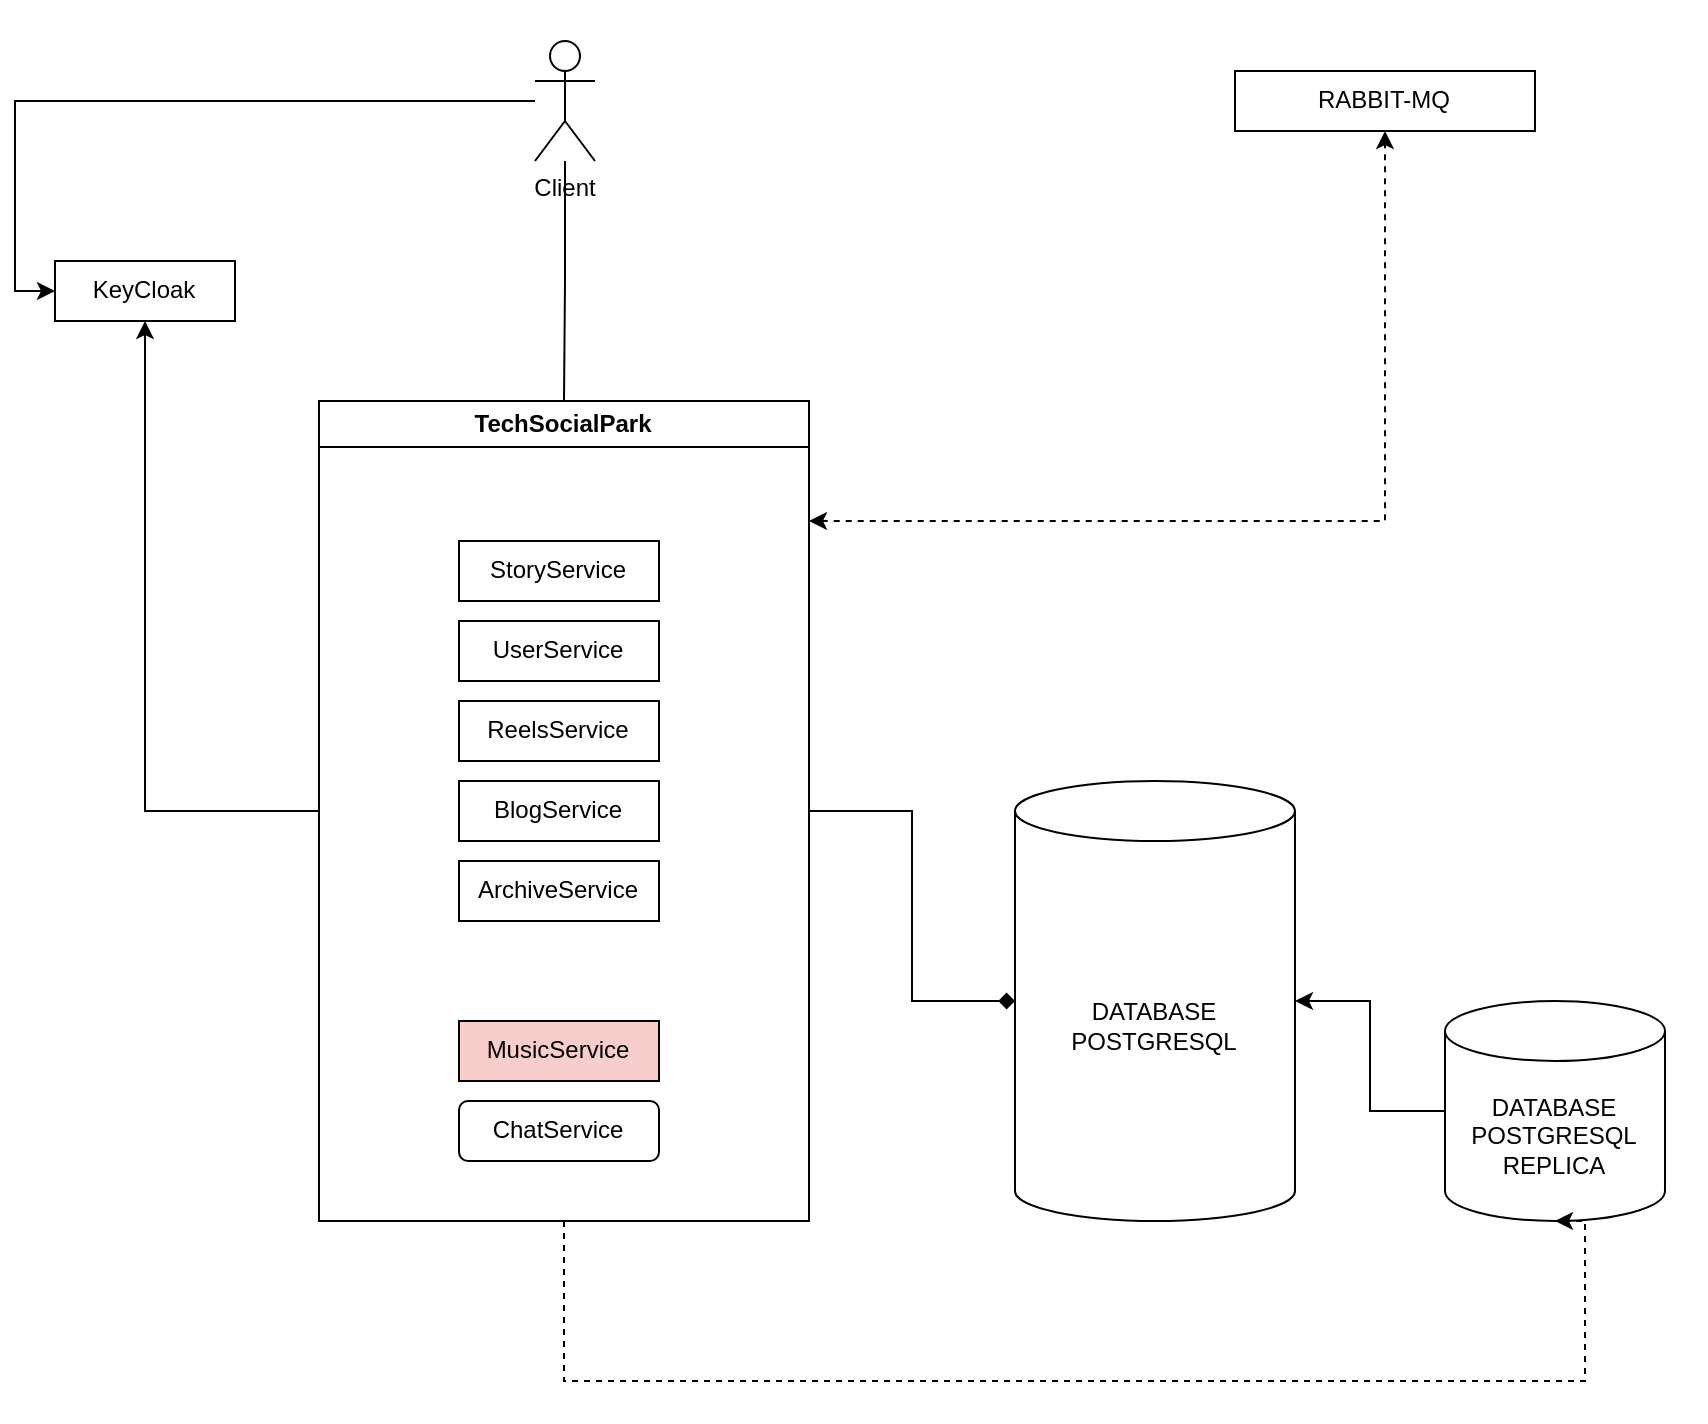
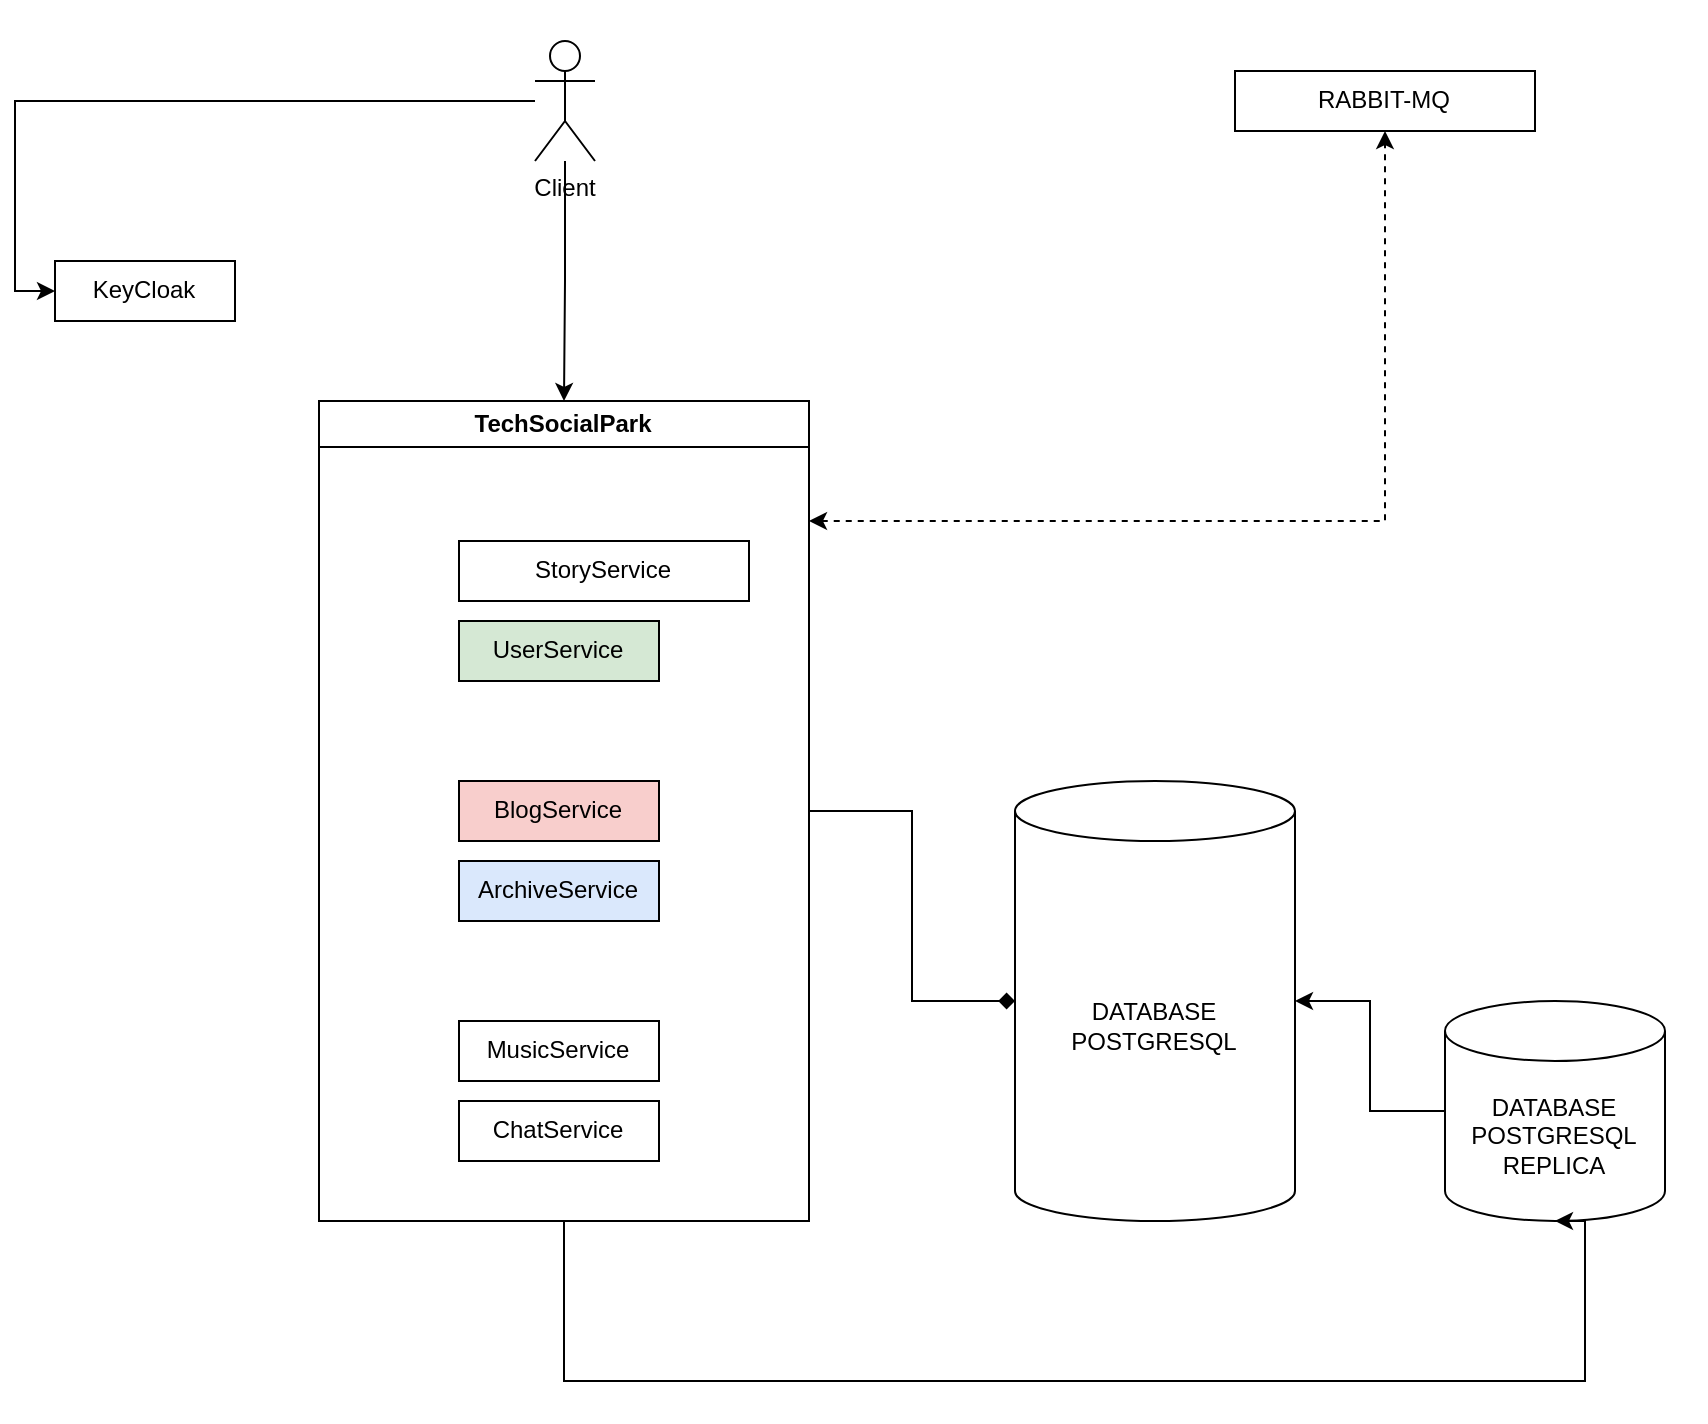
edge "Client" -- "TechSocialPark": arrowhead none -> classic
node "StoryService": size 200x60 -> 290x60
node "UserService": fillcolor #ffffff -> #d5e8d4
edge "TechSocialPark" -> "KeyCloak": removed
node "ReelsService": removed
node "BlogService": fillcolor #ffffff -> #f8cecc
node "ArchiveService": fillcolor #ffffff -> #dae8fc
node "MusicService": fillcolor #f8cecc -> #ffffff
node "ChatService": shape rounded rectangle -> rectangle
edge "TechSocialPark" -> "DATABASE POSTGRESQL REPLICA": style dashed -> solid
